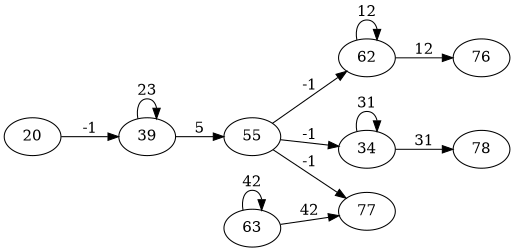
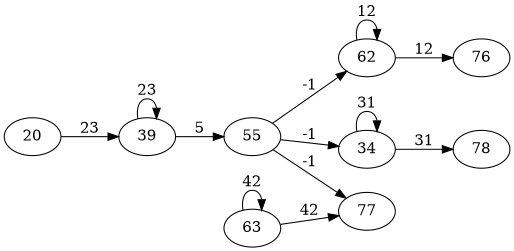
edge "20" -> "39": label "-1" -> "23"
